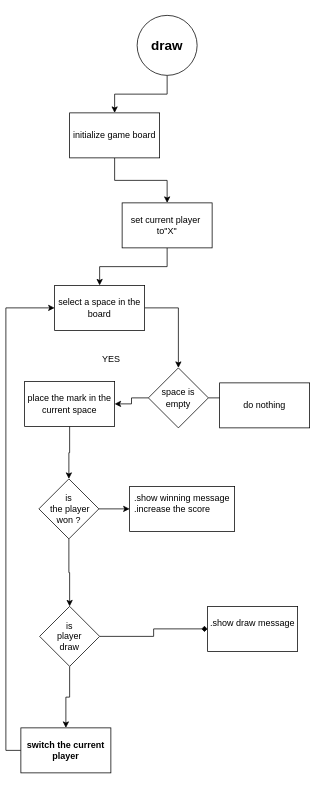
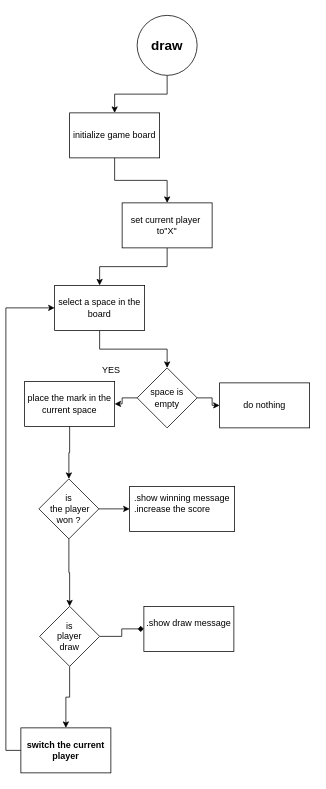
node "YES": moved (111, 359) -> (111, 370)
node "space is empty": moved (178, 398) -> (167, 398)
node ".show draw message": moved (252, 629) -> (189, 629)
